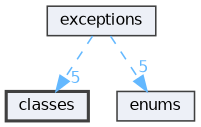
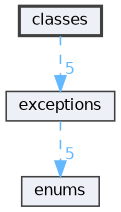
edge "exceptions" -> "classes": reversed
